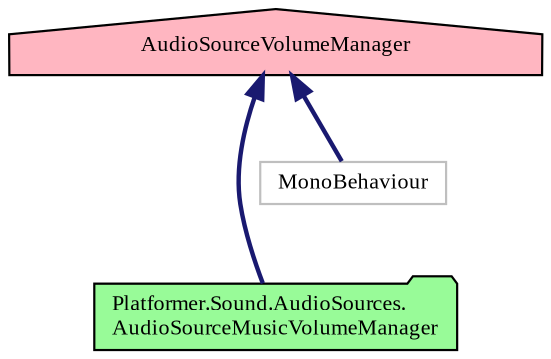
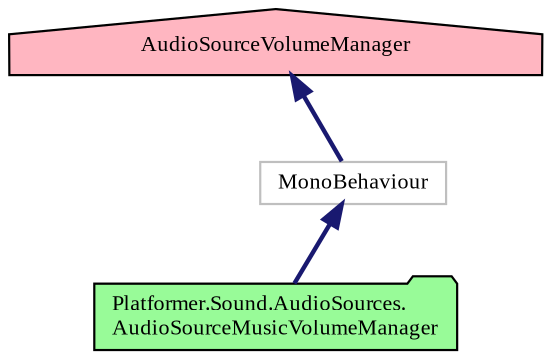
edge "Platformer.Sound.AudioSources. AudioSourceMusicVolumeManager" -> "AudioSourceVolumeManager": now "Platformer.Sound.AudioSources. AudioSourceMusicVolumeManager" -> "MonoBehaviour"
